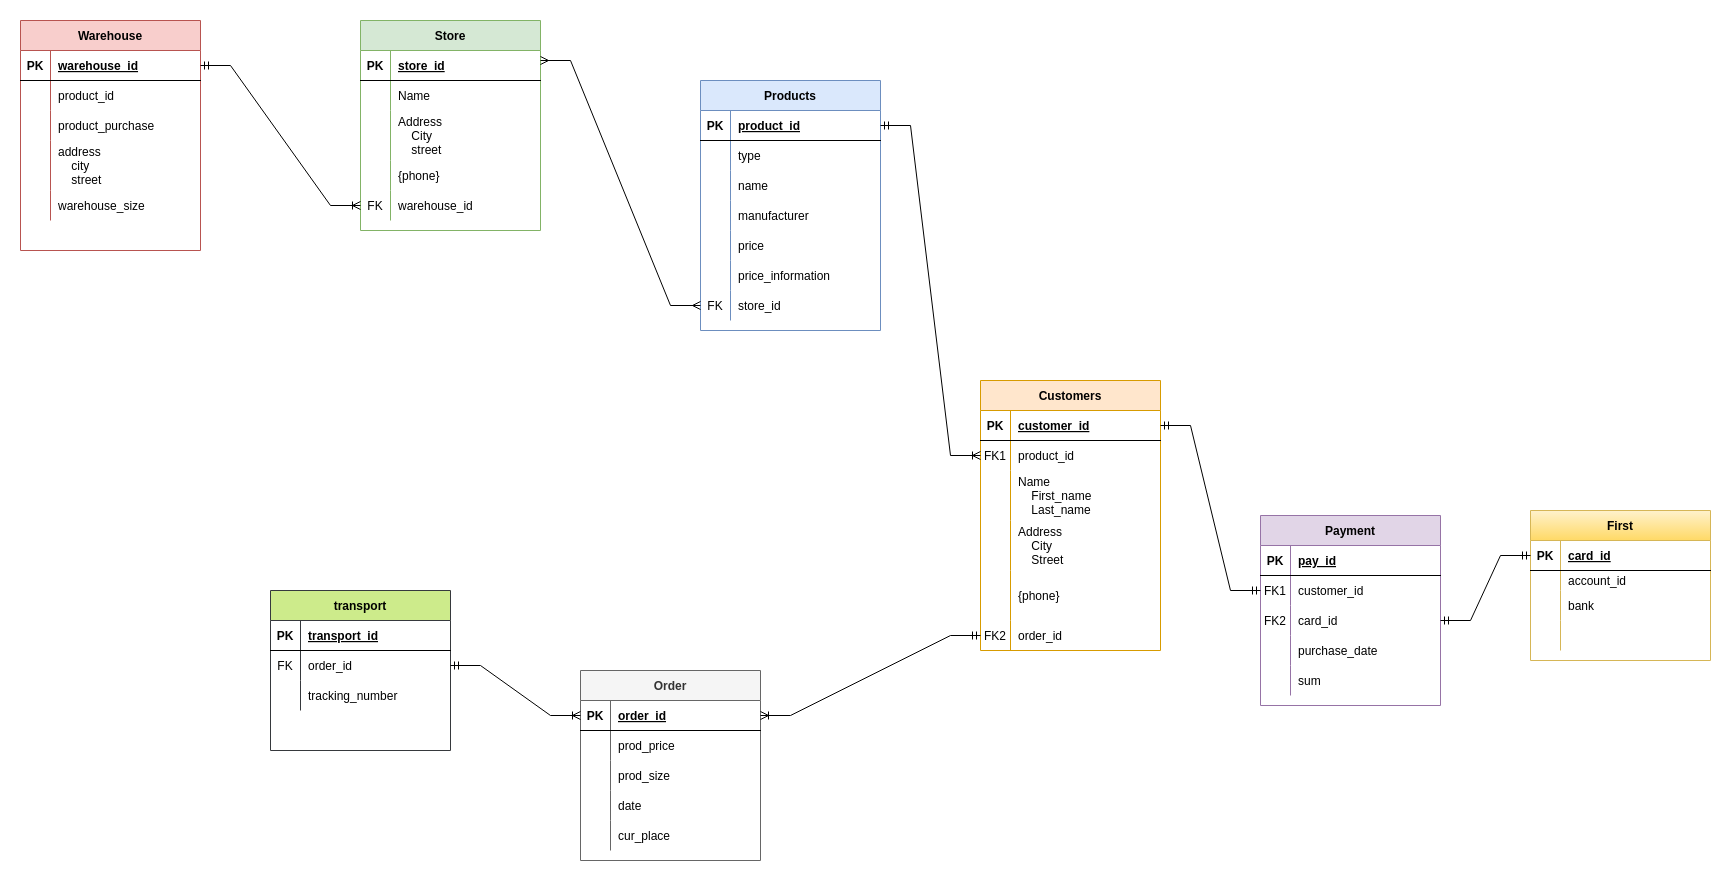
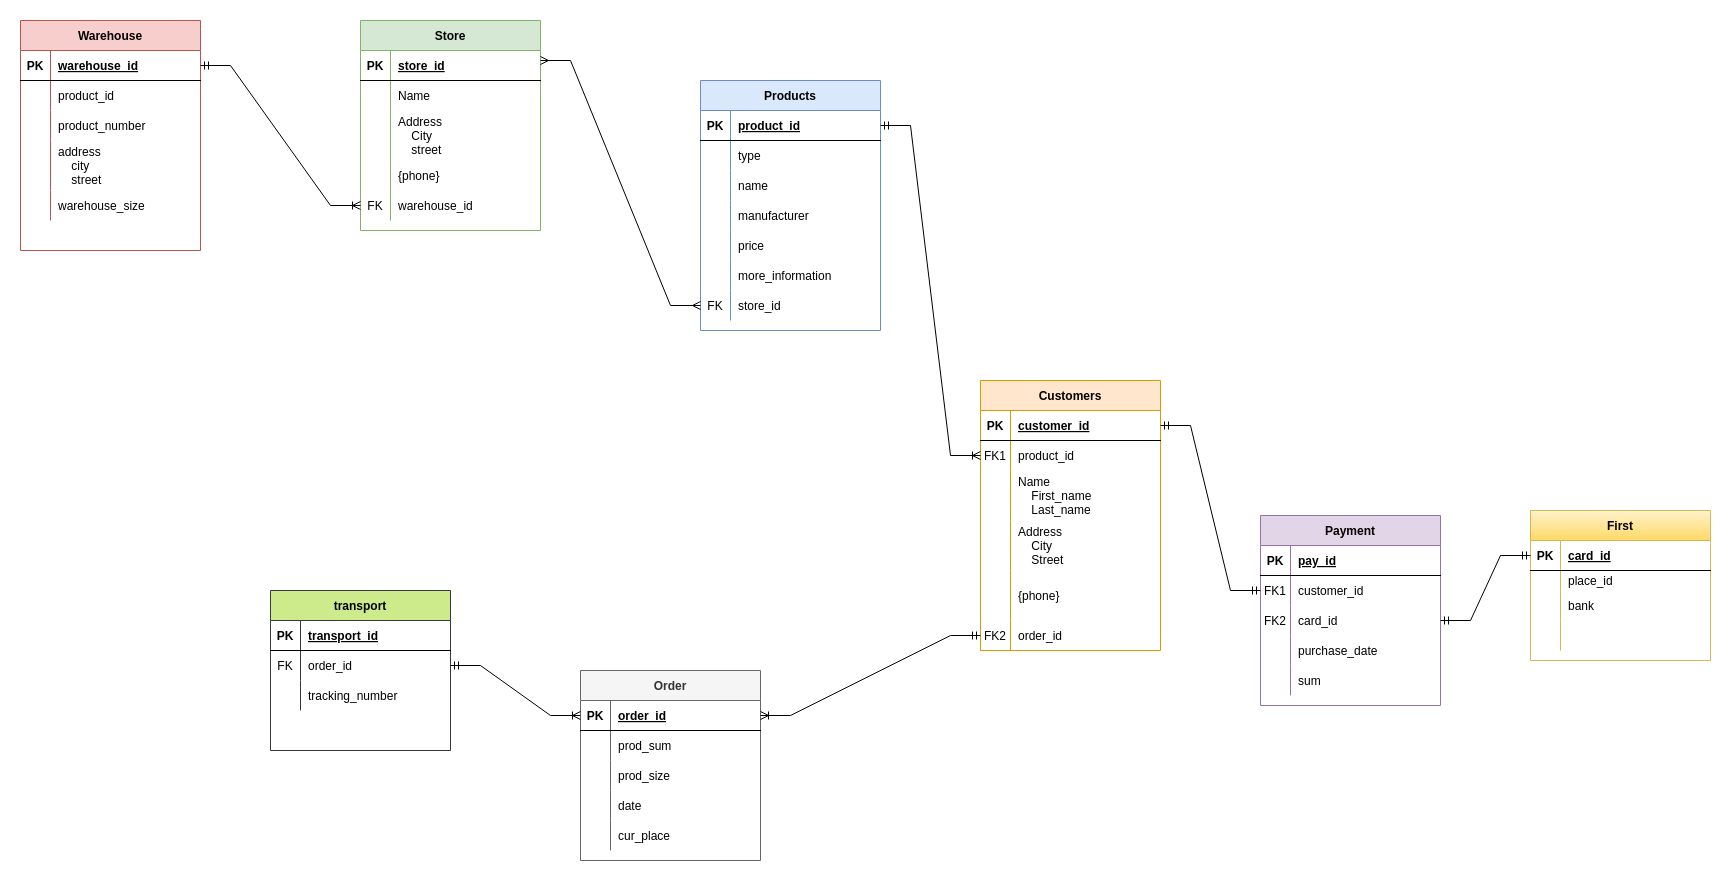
node "product_purchase": label "product_purchase" -> "product_number"
node "price_information": label "price_information" -> "more_information"
node "account_id": label "account_id" -> "place_id"
node "prod_price": label "prod_price" -> "prod_sum"
